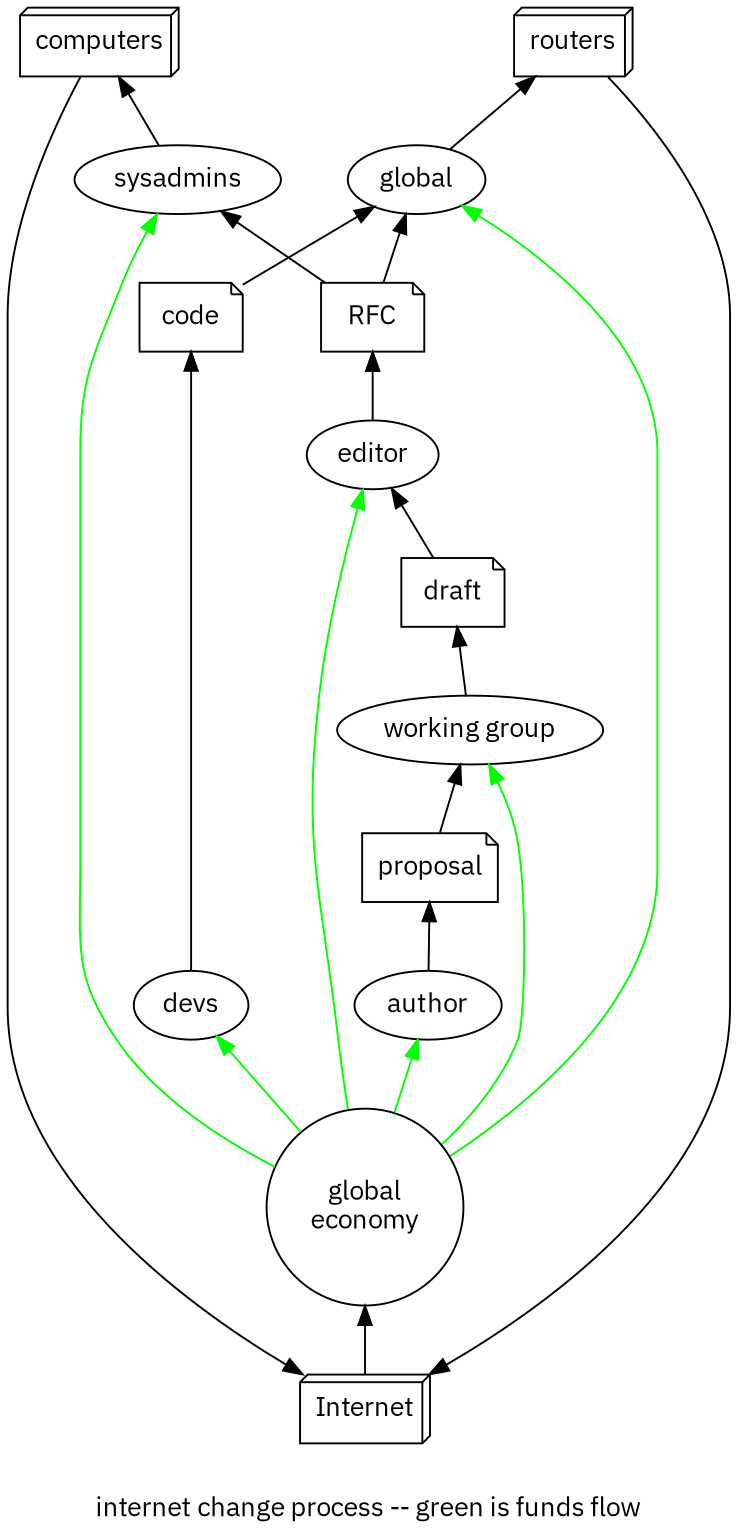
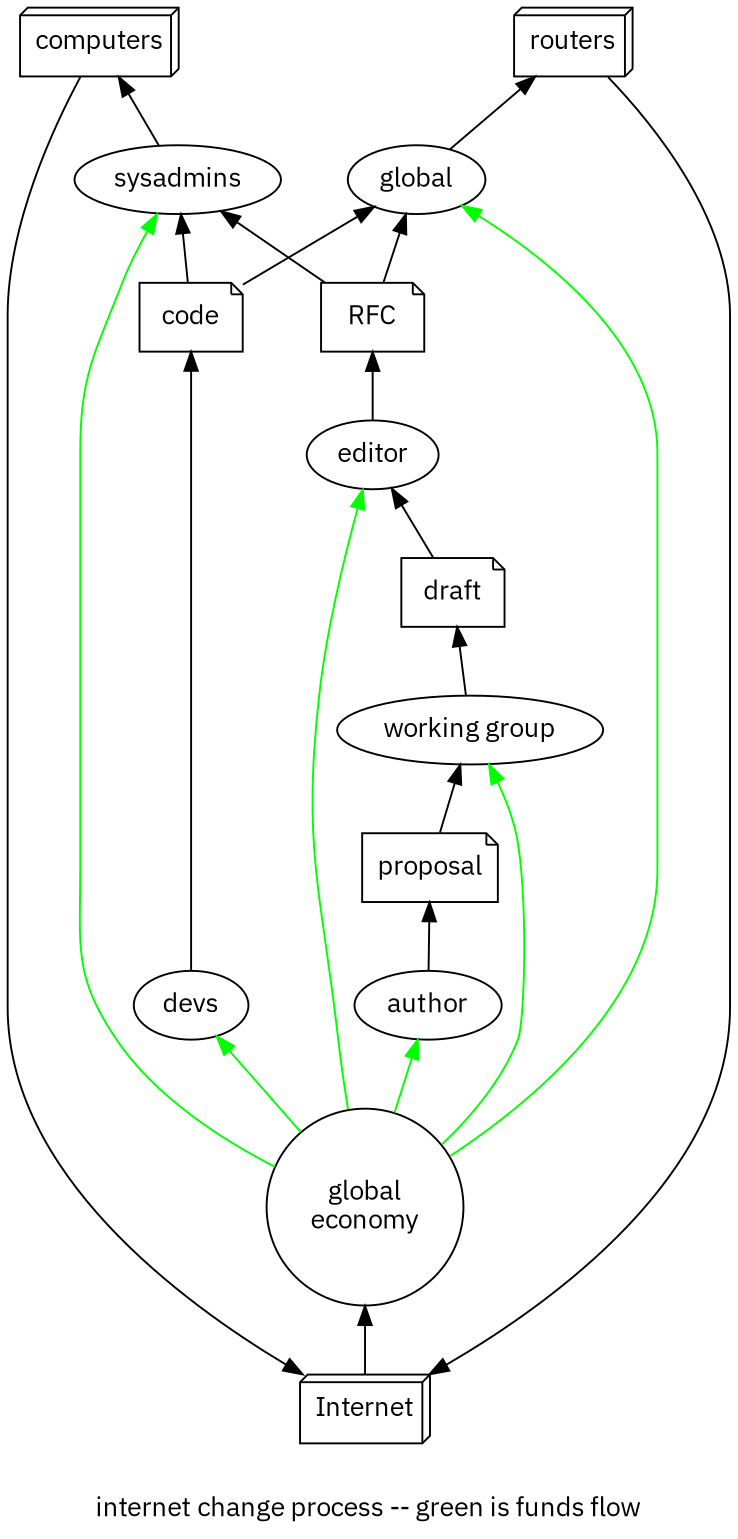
edge "code" -> "sysadmins": added
